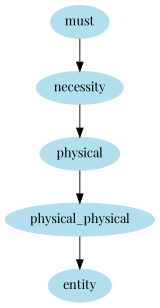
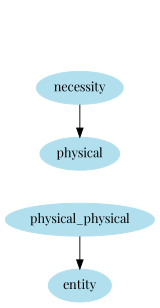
node "must": removed
edge "physical" -> "physical_physical": removed
